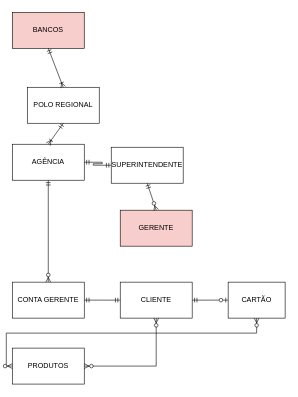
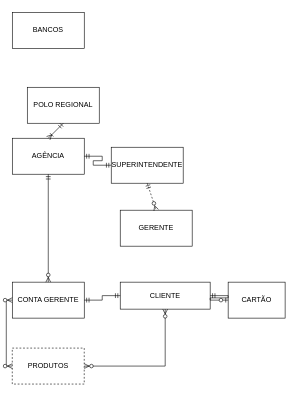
node "BANCOS": fillcolor #f8cecc -> #ffffff
edge "BANCOS" -- "POLO REGIONAL": removed
node "AGÊNCIA": moved (48, 162) -> (48, 156)
edge "SUPERINTENDENTE" -- "GERENTE": style solid -> dashed
node "GERENTE": fillcolor #f8cecc -> #ffffff
node "CLIENTE": size 72x36 -> 90x27
edge "CARTÃO" -- "PRODUTOS": now "CONTA GERENTE" -- "PRODUTOS"
node "PRODUTOS": style solid -> dashed
